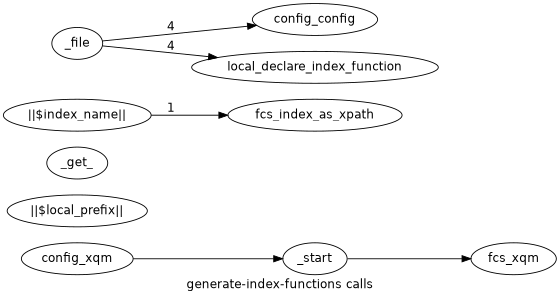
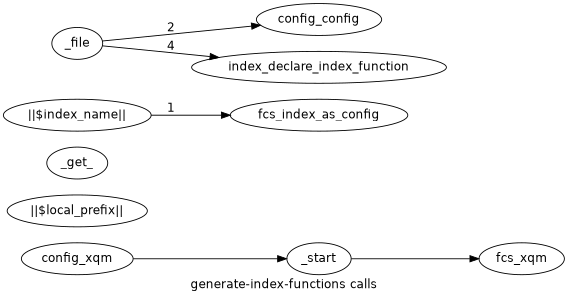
edge "_file" -> "config_config": label "4" -> "2"
node "local_declare_index_function": label "local_declare_index_function" -> "index_declare_index_function"
node "fcs_index_as_xpath": label "fcs_index_as_xpath" -> "fcs_index_as_config"
